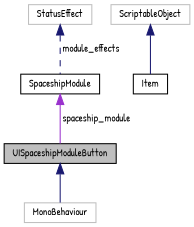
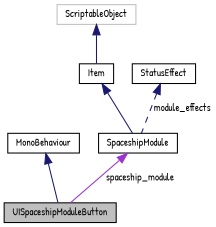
node "StatusEffect": color grey75 -> black
edge "SpaceshipModule" -> "Item": added
edge "MonoBehaviour" -> "UISpaceshipModuleButton": reversed
node "MonoBehaviour": color grey75 -> black
